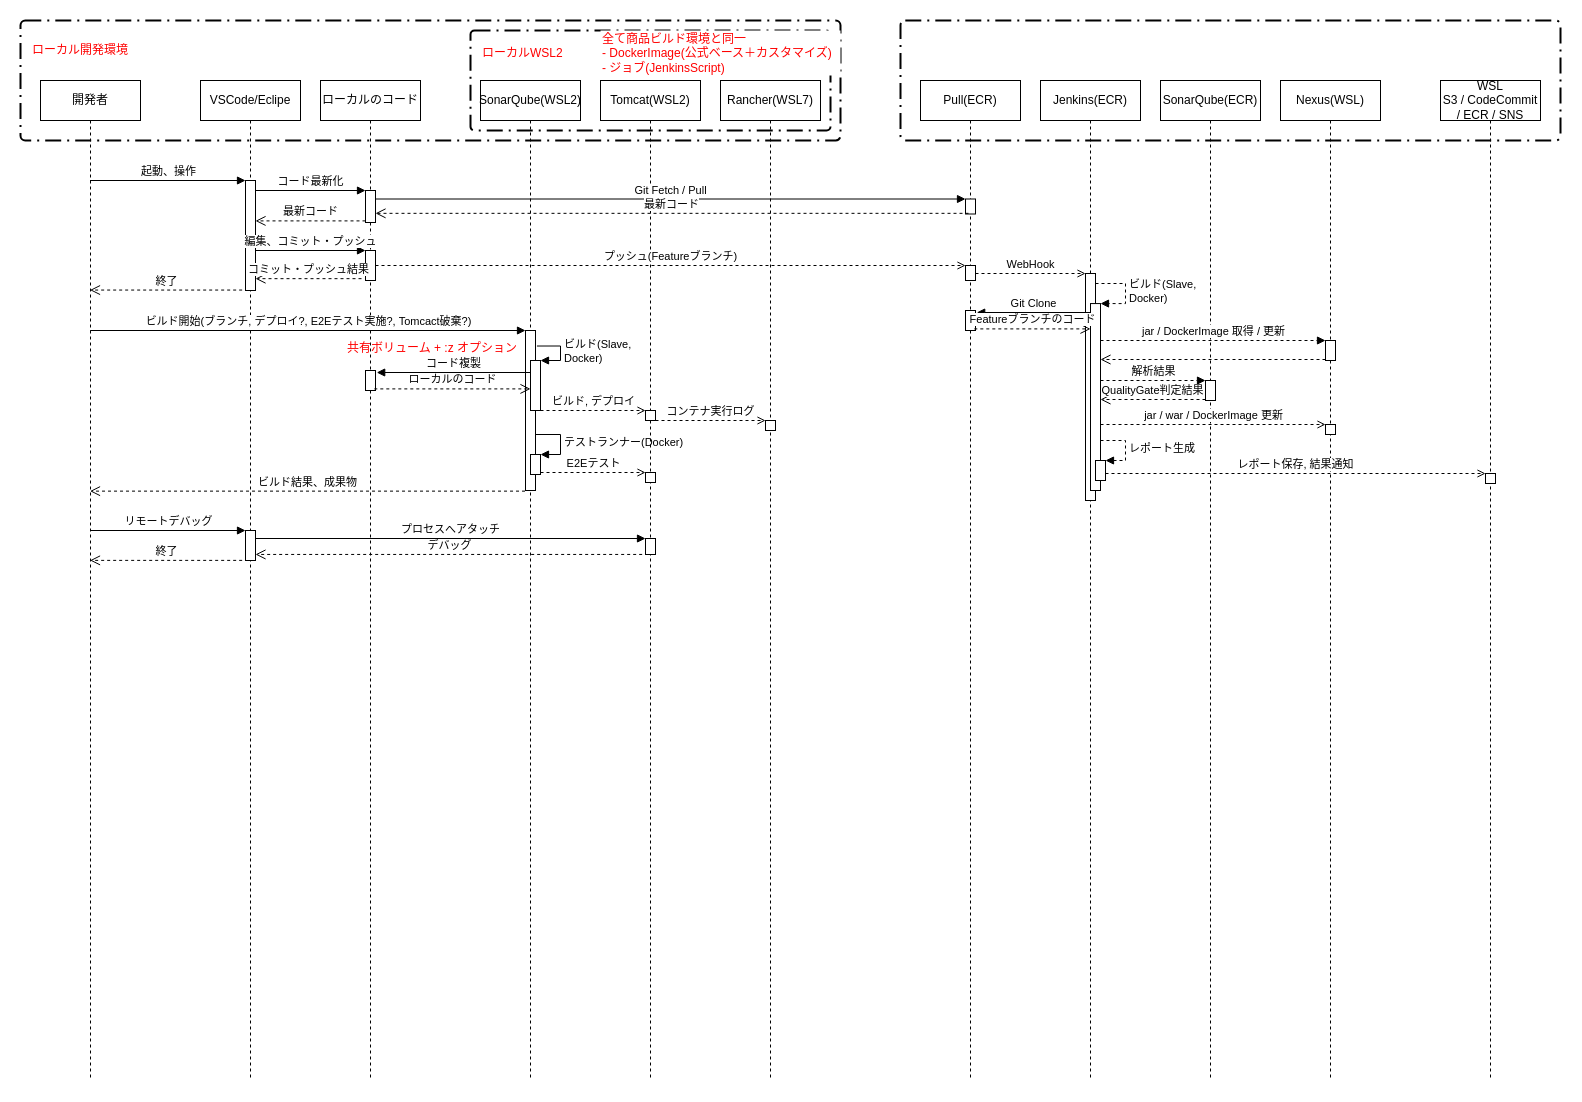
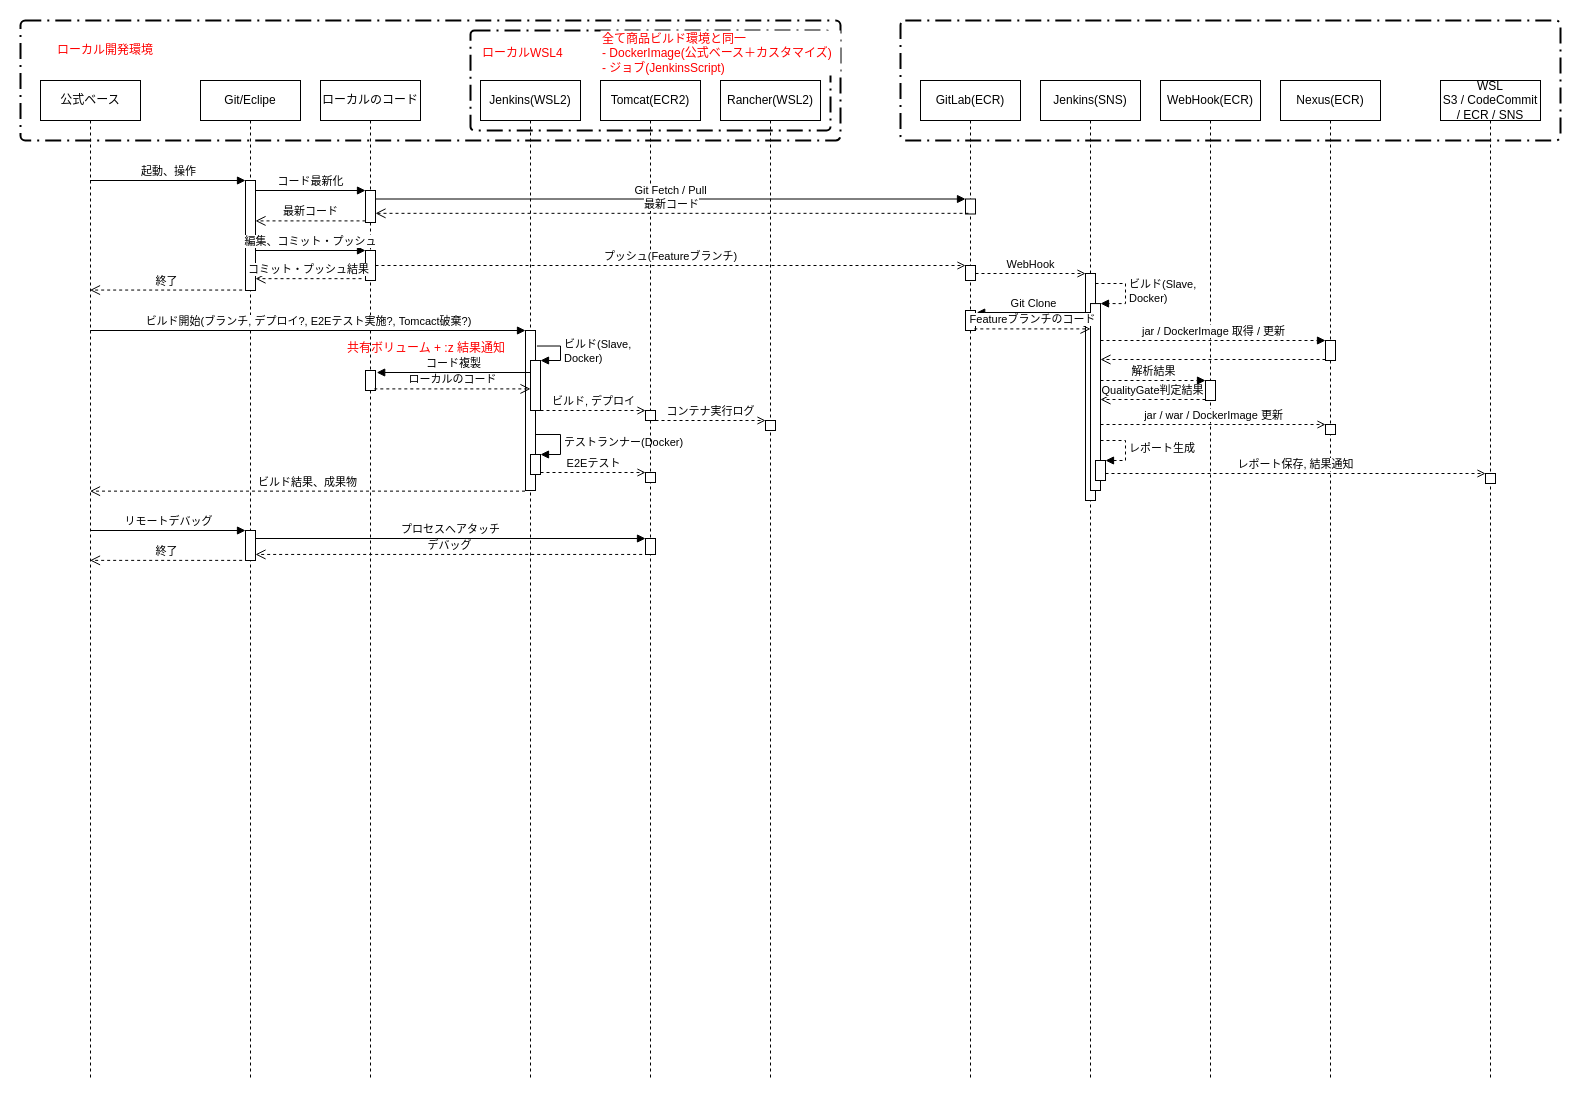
node "ローカル開発環境": moved (111, 51) -> (136, 51)
node "ローカルWSL2": label "ローカルWSL2" -> "ローカルWSL4"
node "開発者": label "開発者" -> "公式ベース"
node "VSCode/Eclipe": label "VSCode/Eclipe" -> "Git/Eclipe"
node "SonarQube(WSL2)": label "SonarQube(WSL2)" -> "Jenkins(WSL2)"
node "Tomcat(WSL2)": label "Tomcat(WSL2)" -> "Tomcat(ECR2)"
node "Rancher(WSL7)": label "Rancher(WSL7)" -> "Rancher(WSL2)"
node "Pull(ECR)": label "Pull(ECR)" -> "GitLab(ECR)"
node "Jenkins(ECR)": label "Jenkins(ECR)" -> "Jenkins(SNS)"
node "SonarQube(ECR)": label "SonarQube(ECR)" -> "WebHook(ECR)"
node "Nexus(WSL)": label "Nexus(WSL)" -> "Nexus(ECR)"
node "共有ボリューム + :z オプション": label "共有ボリューム + :z オプション" -> "共有ボリューム + :z 結果通知"
